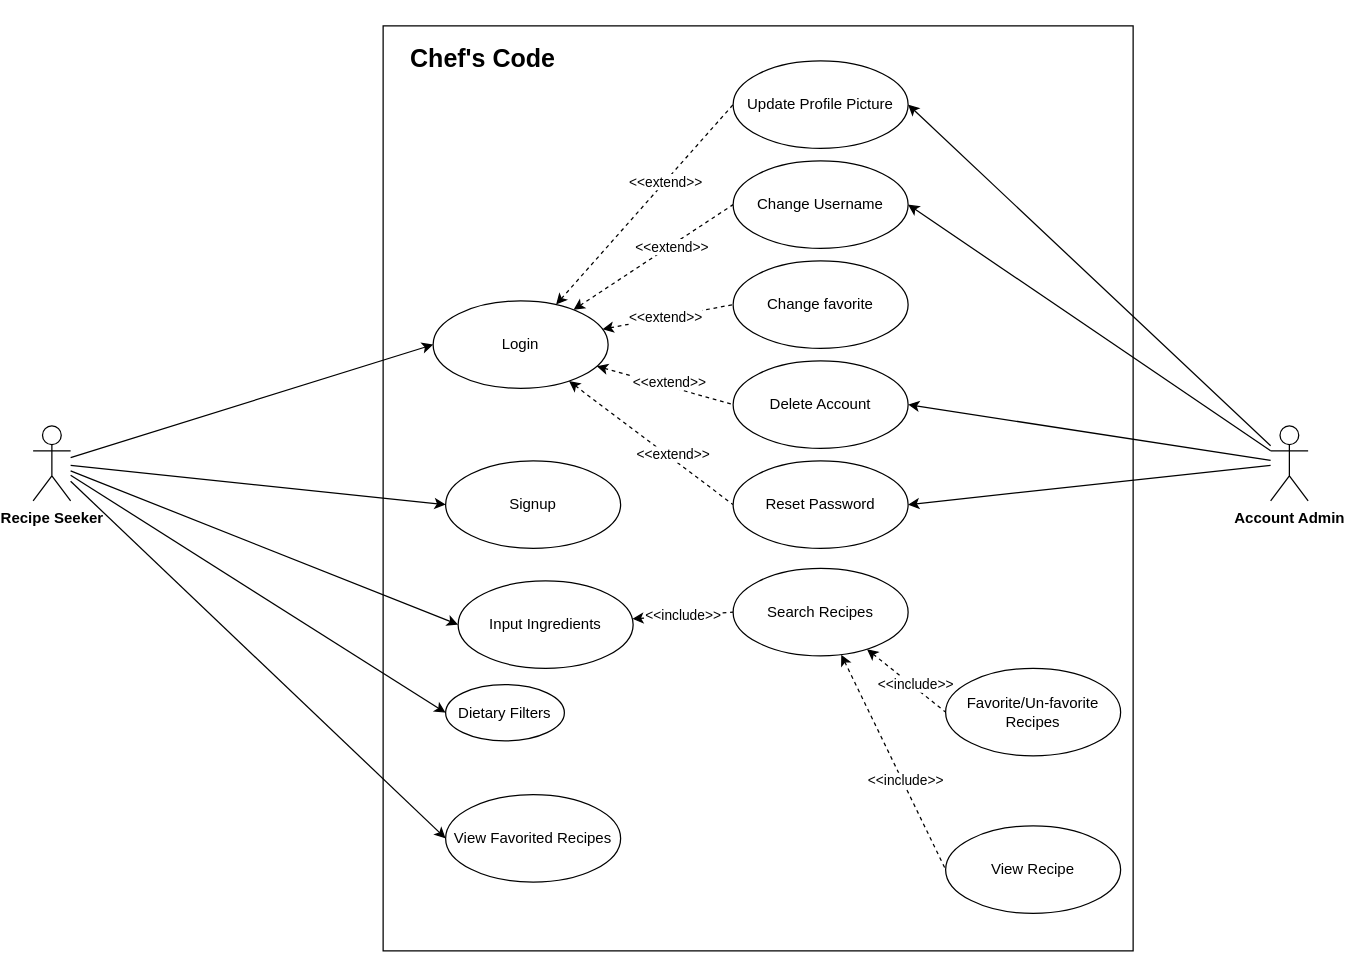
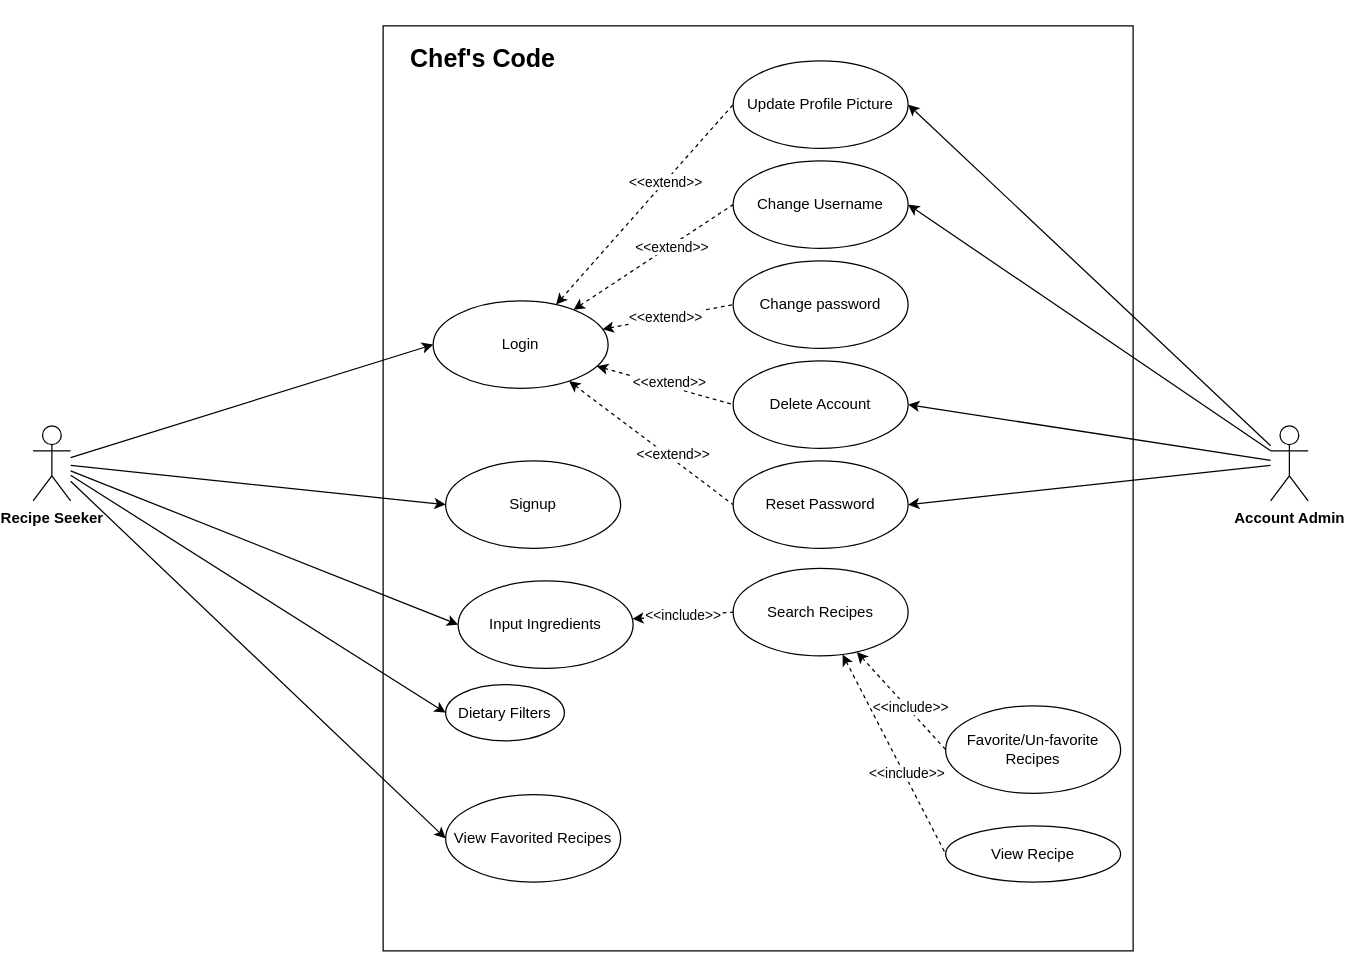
node "Change favorite": label "Change favorite" -> "Change password"
node "Favorite/Un-favorite Recipes": moved (1033, 712) -> (1033, 749)
node "View Recipe": size 175x88 -> 175x56
